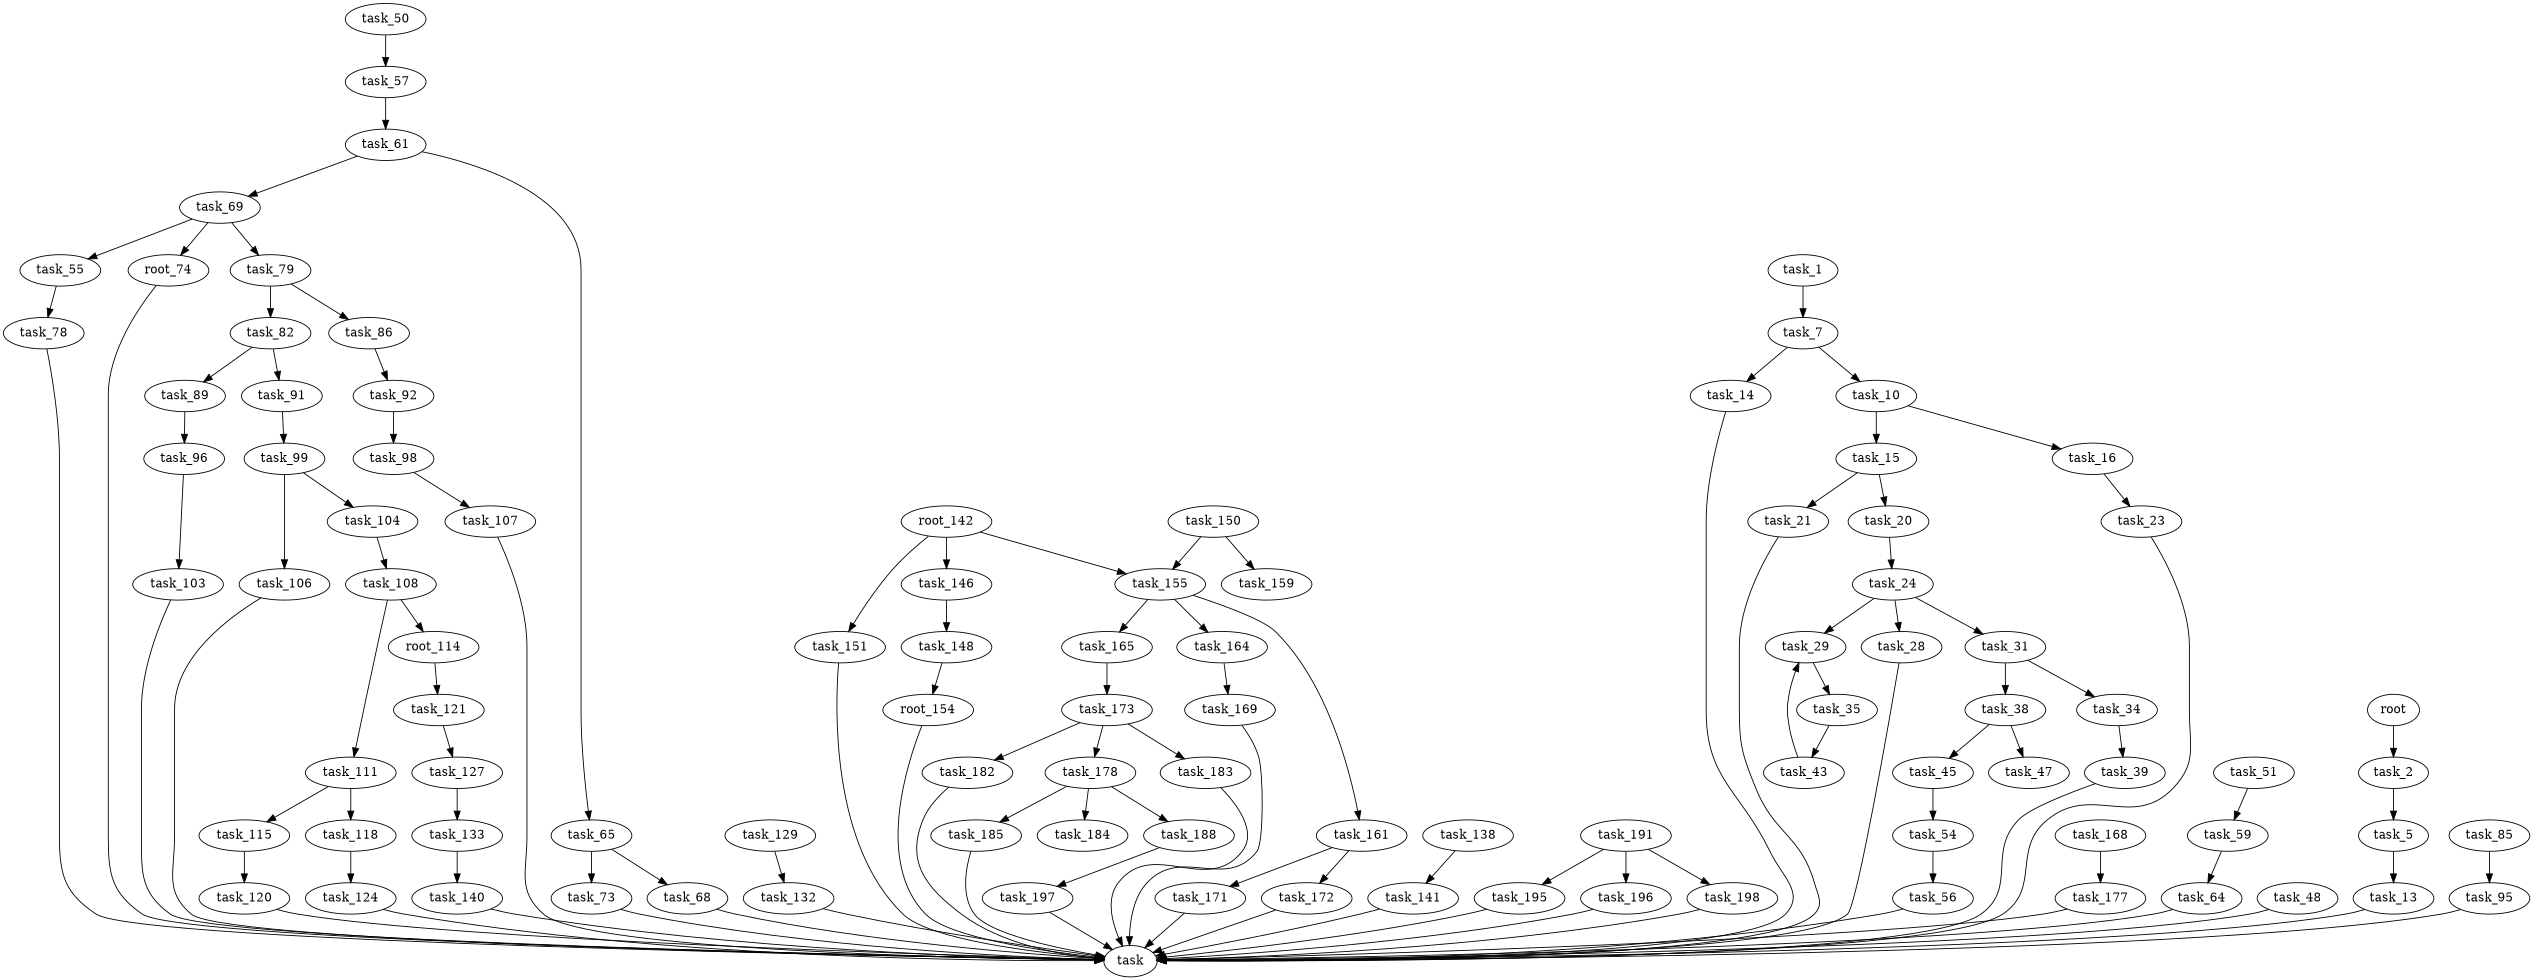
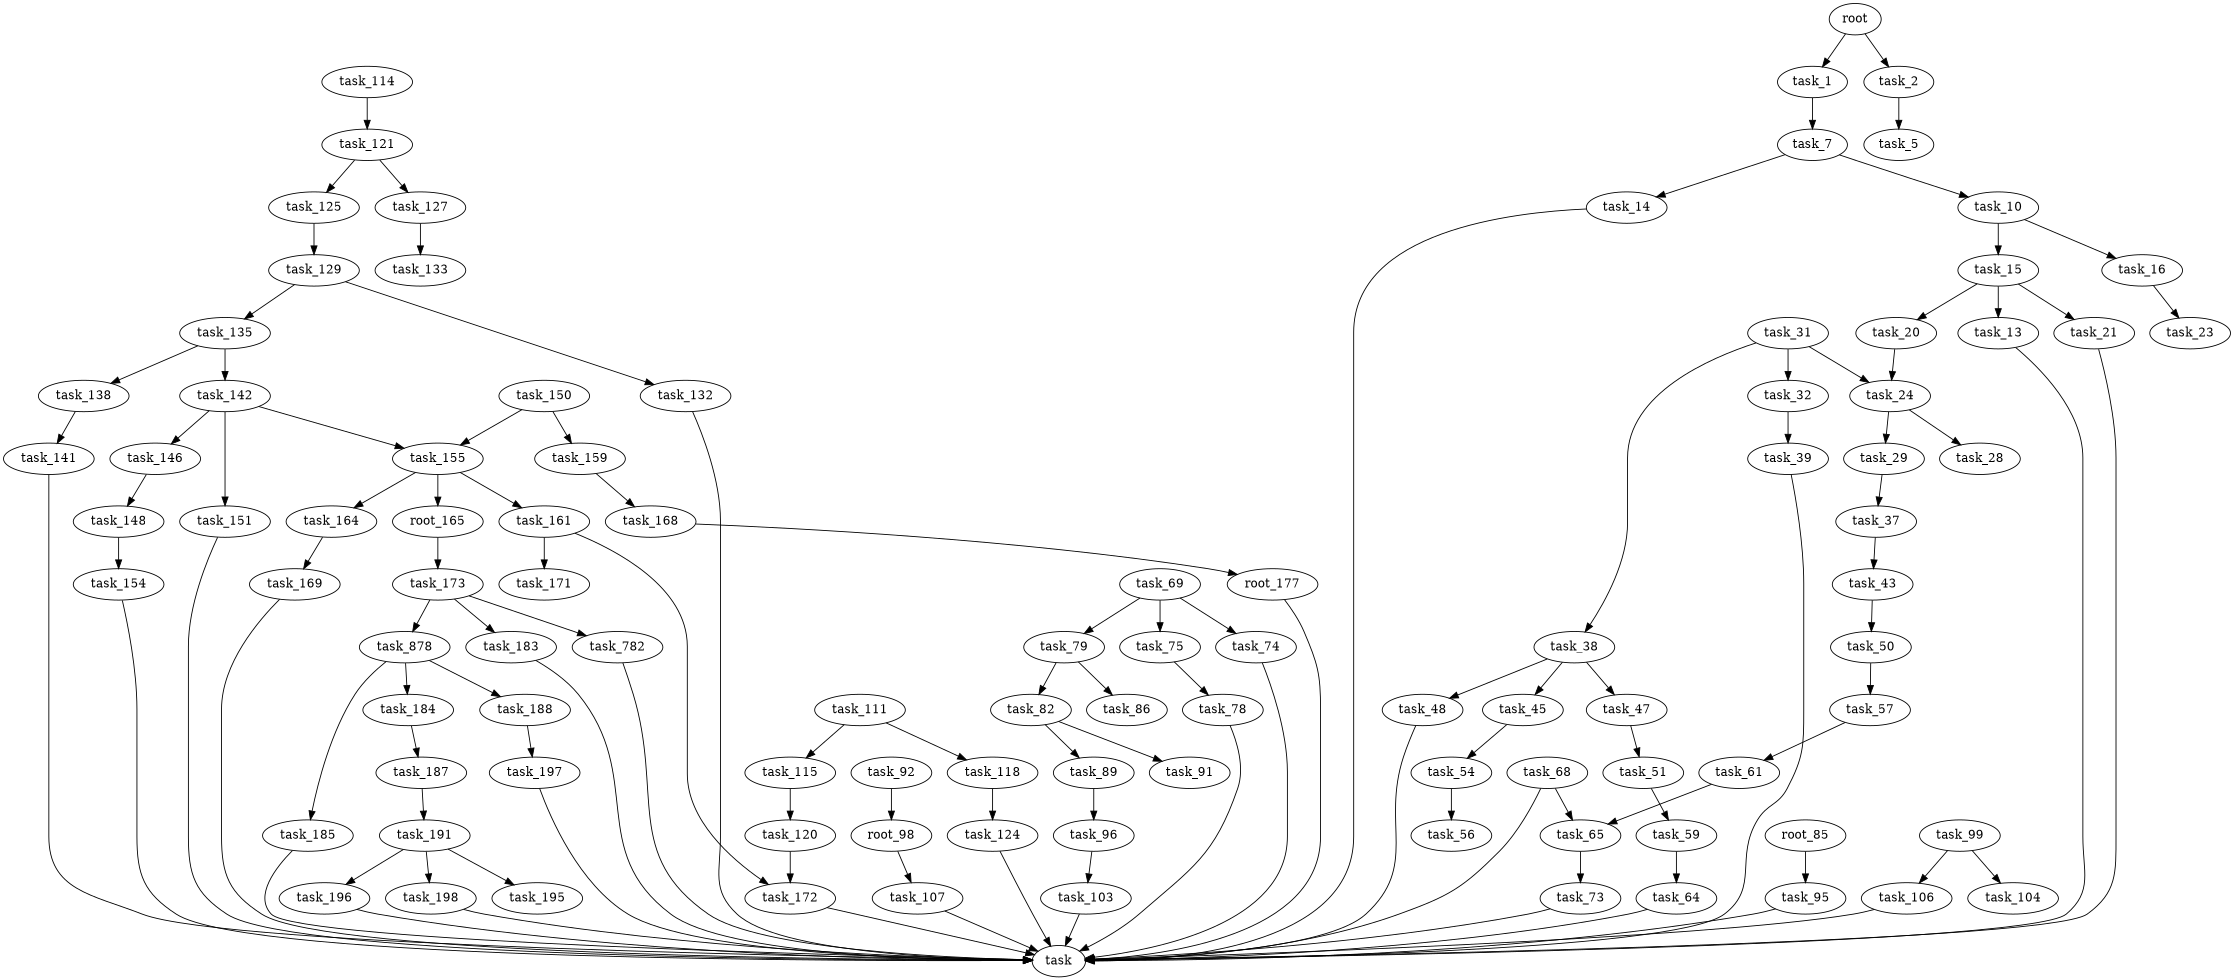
edge "root" -> "task_1": added
edge "task_61" -> "task_69": removed
node "task_125": added
node "task_55": label "task_55" -> "task_75"
node "root_74": label "root_74" -> "task_74"
node "task_135": added
edge "task_86" -> "task_92": removed
edge "task_91" -> "task_99": removed
node "task_98": label "task_98" -> "root_98"
edge "task_159" -> "task_168": added
node "root_142": label "root_142" -> "task_142"
node "task_108": removed
edge "task_24" -> "task_31": reversed
node "root_114": label "root_114" -> "task_114"
node "task_165": label "task_165" -> "root_165"
edge "task_38" -> "task_48": added
node "root_154": label "root_154" -> "task_154"
node "task_35": label "task_35" -> "task_37"
node "task_34": label "task_34" -> "task_32"
edge "task_43" -> "task_29": now "task_43" -> "task_50"
edge "task_47" -> "task_51": added
node "task_187": added
node "task_182": label "task_182" -> "task_782"
node "task_178": label "task_178" -> "task_878"
node "task_85": label "task_85" -> "root_85"
edge "task_5" -> "task_13": now "task_15" -> "task_13"
edge "task_65" -> "task_68": reversed
edge "task_28" -> "task": removed
node "task_140": removed
node "task_177": label "task_177" -> "root_177"
edge "task_23" -> "task": removed
edge "task_171" -> "task": removed
edge "task_120" -> "task": now "task_120" -> "task_172"
edge "task_195" -> "task": removed
edge "task_56" -> "task": removed
